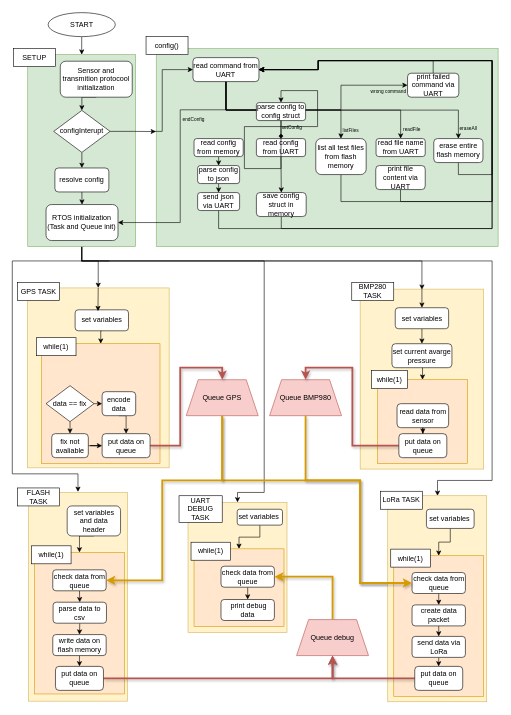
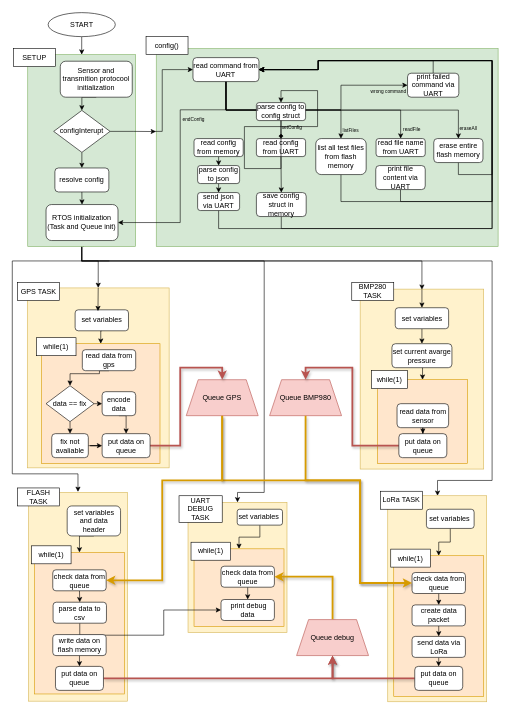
node "read data from gps": added
edge "read data from gps" -> "data == fix": added
edge "parse data to csv" -> "write data on flash memory": now "parse data to csv" -> "print debug data"
